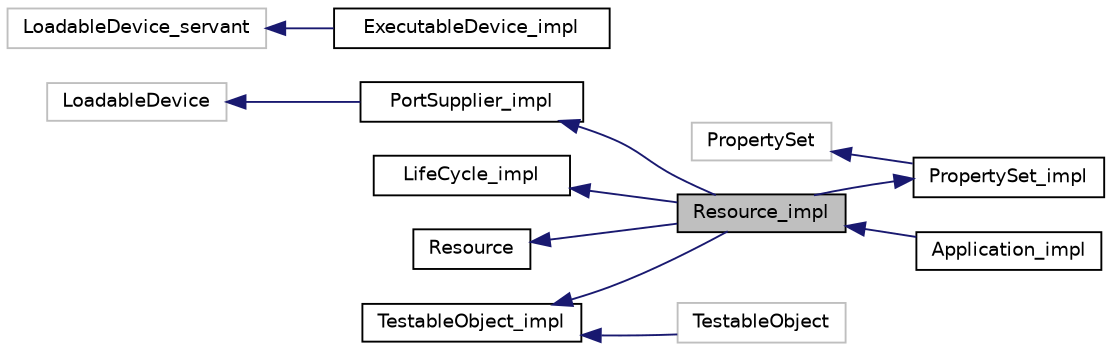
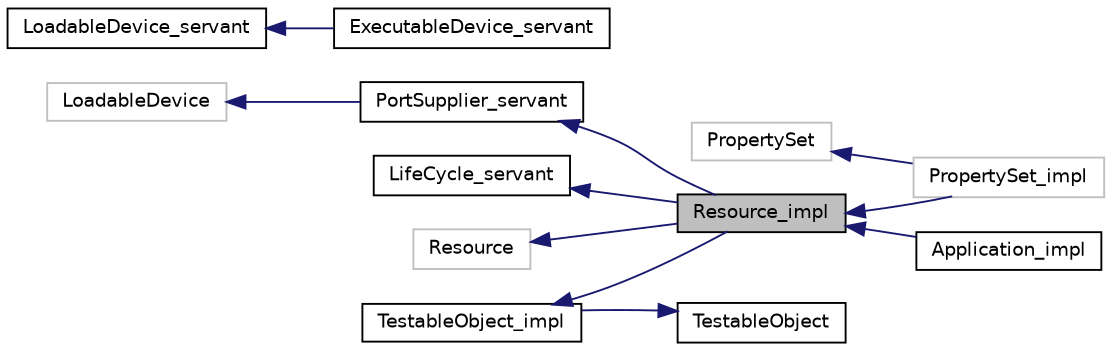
node "LoadableDevice_servant": color grey75 -> black
node "ExecutableDevice_impl": label "ExecutableDevice_impl" -> "ExecutableDevice_servant"
node "PortSupplier_impl": label "PortSupplier_impl" -> "PortSupplier_servant"
node "LifeCycle_impl": label "LifeCycle_impl" -> "LifeCycle_servant"
node "PropertySet_impl": color black -> grey75
edge "Resource_impl" -> "PropertySet_impl": reversed
node "Resource": color black -> grey75
node "TestableObject": color grey75 -> black
edge "TestableObject" -> "TestableObject_impl": reversed
